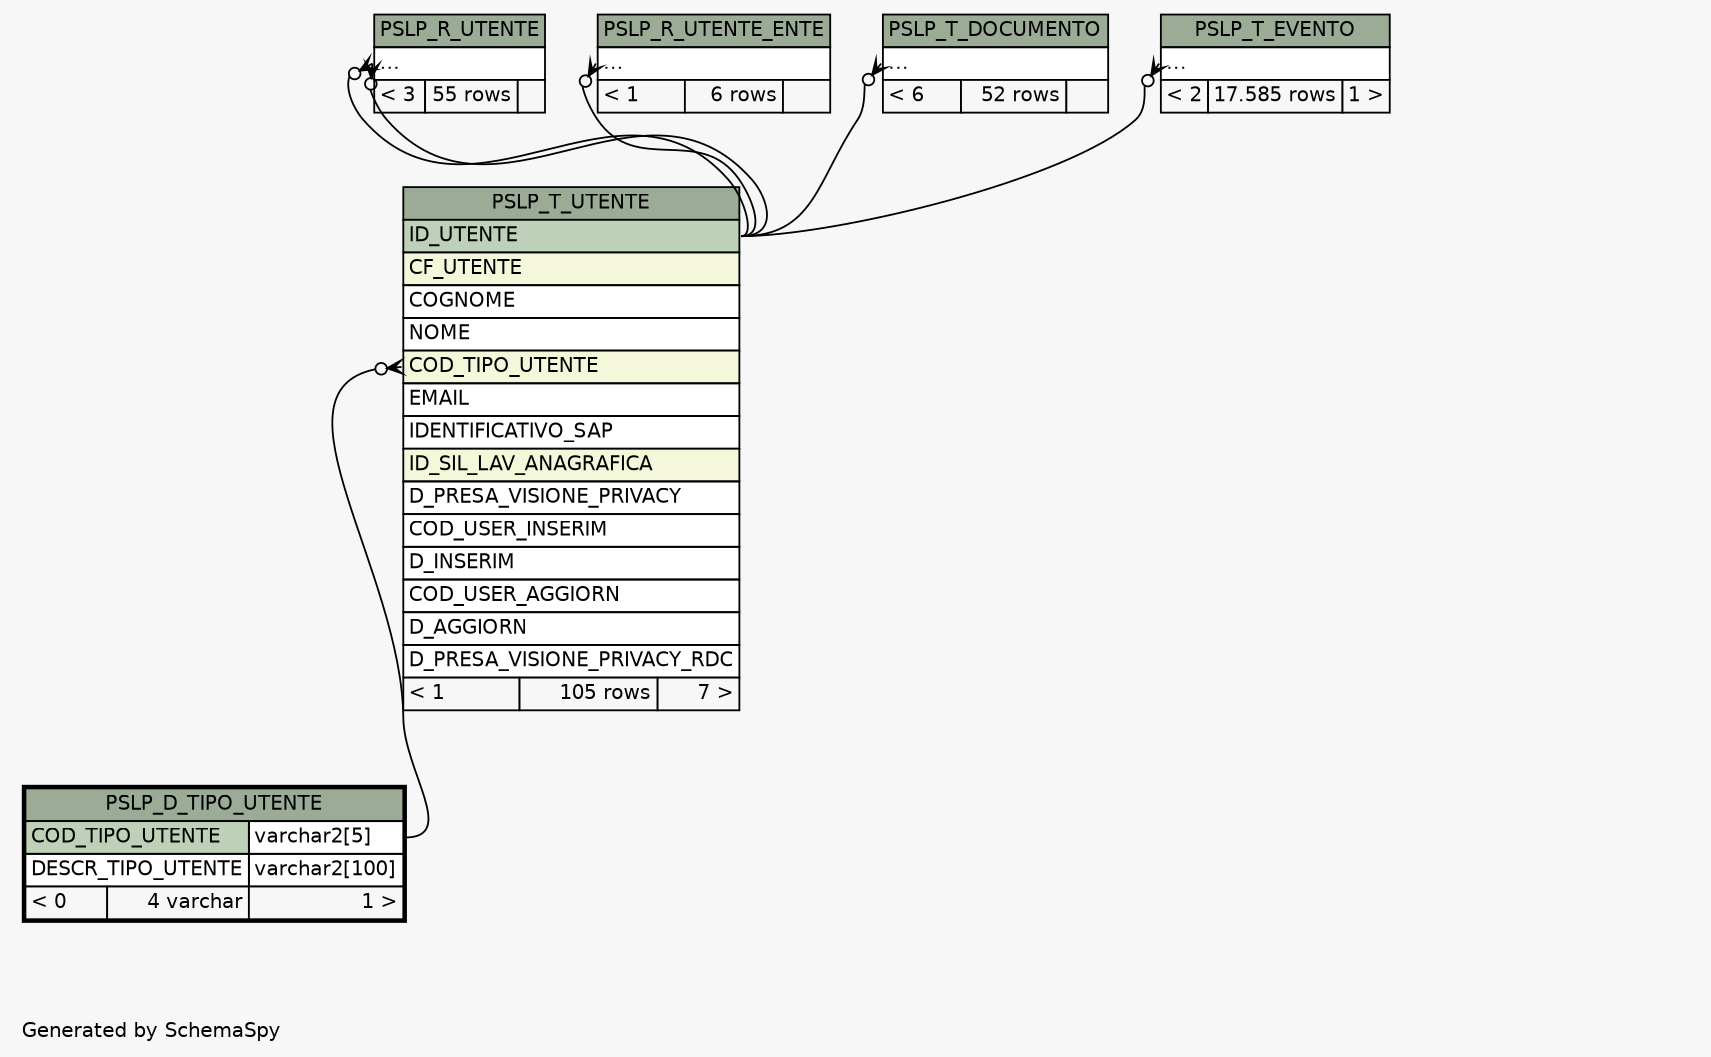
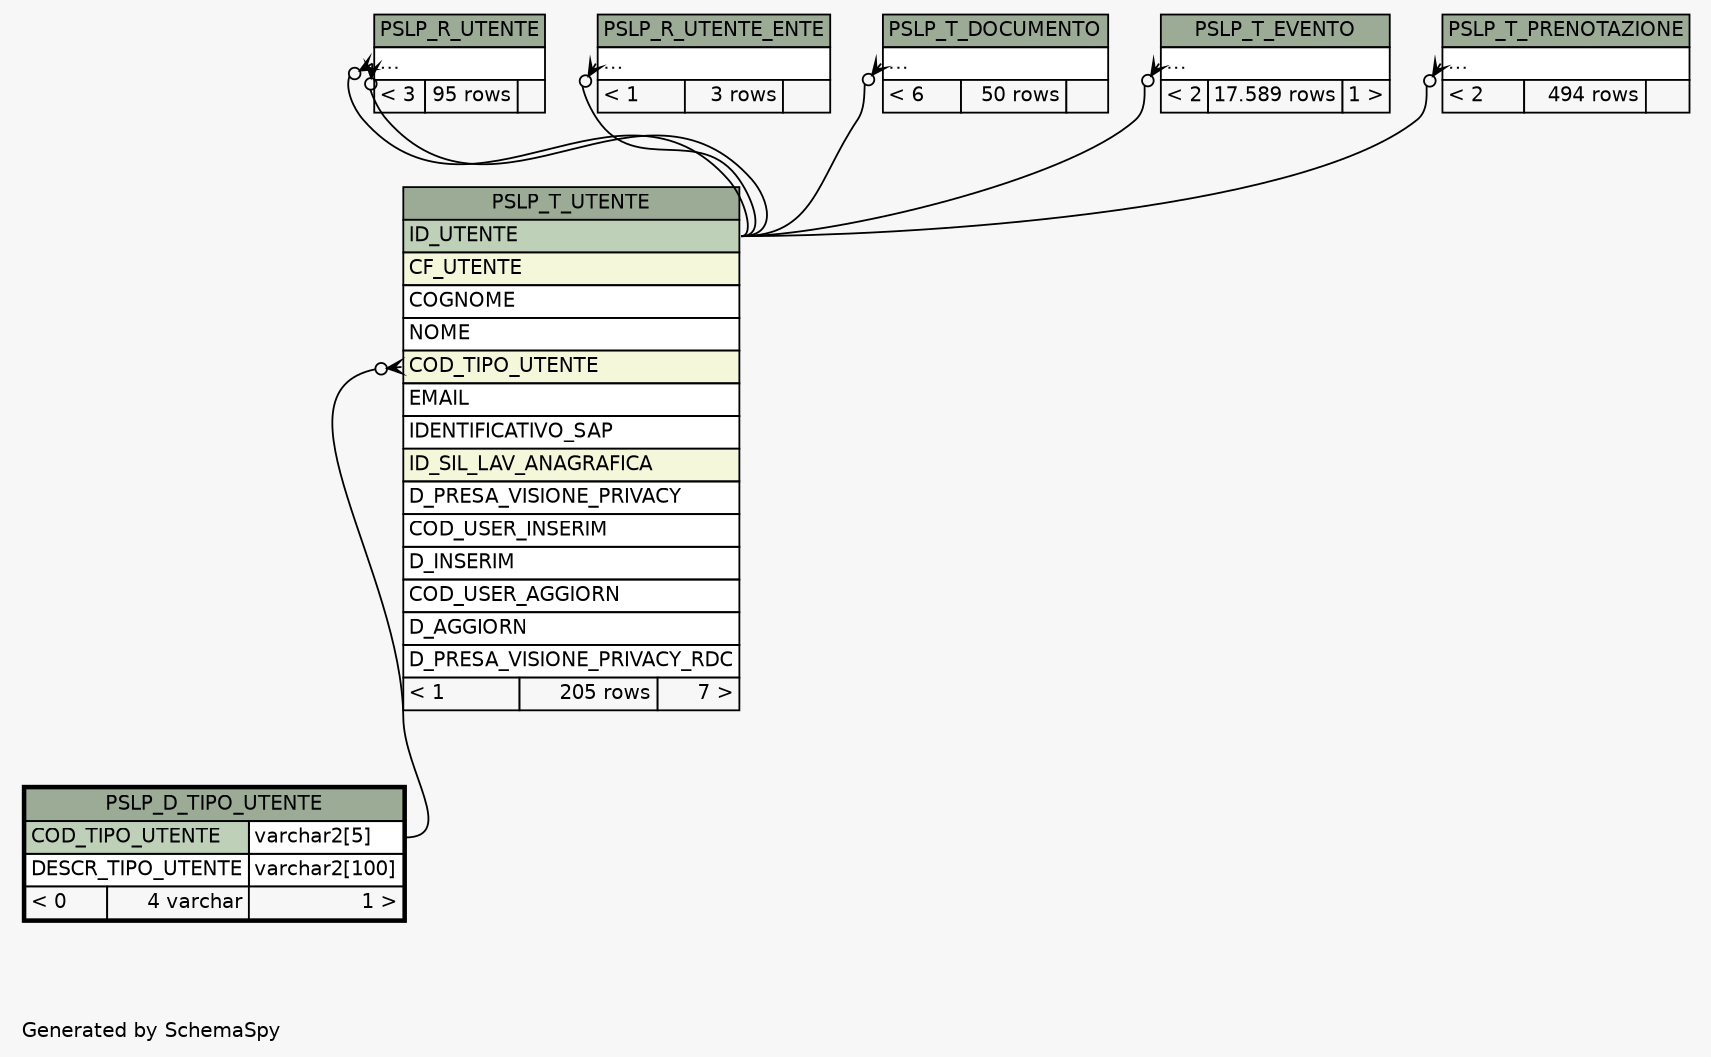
node "PSLP_T_PRENOTAZIONE": added
node "PSLP_R_UTENTE": text "55 rows" -> "95 rows"
node "PSLP_R_UTENTE_ENTE": text "6 rows" -> "3 rows"
node "PSLP_T_DOCUMENTO": text "52 rows" -> "50 rows"
node "PSLP_T_EVENTO": text "17.585 rows" -> "17.589 rows"
node "PSLP_T_UTENTE": text "105 rows" -> "205 rows"
